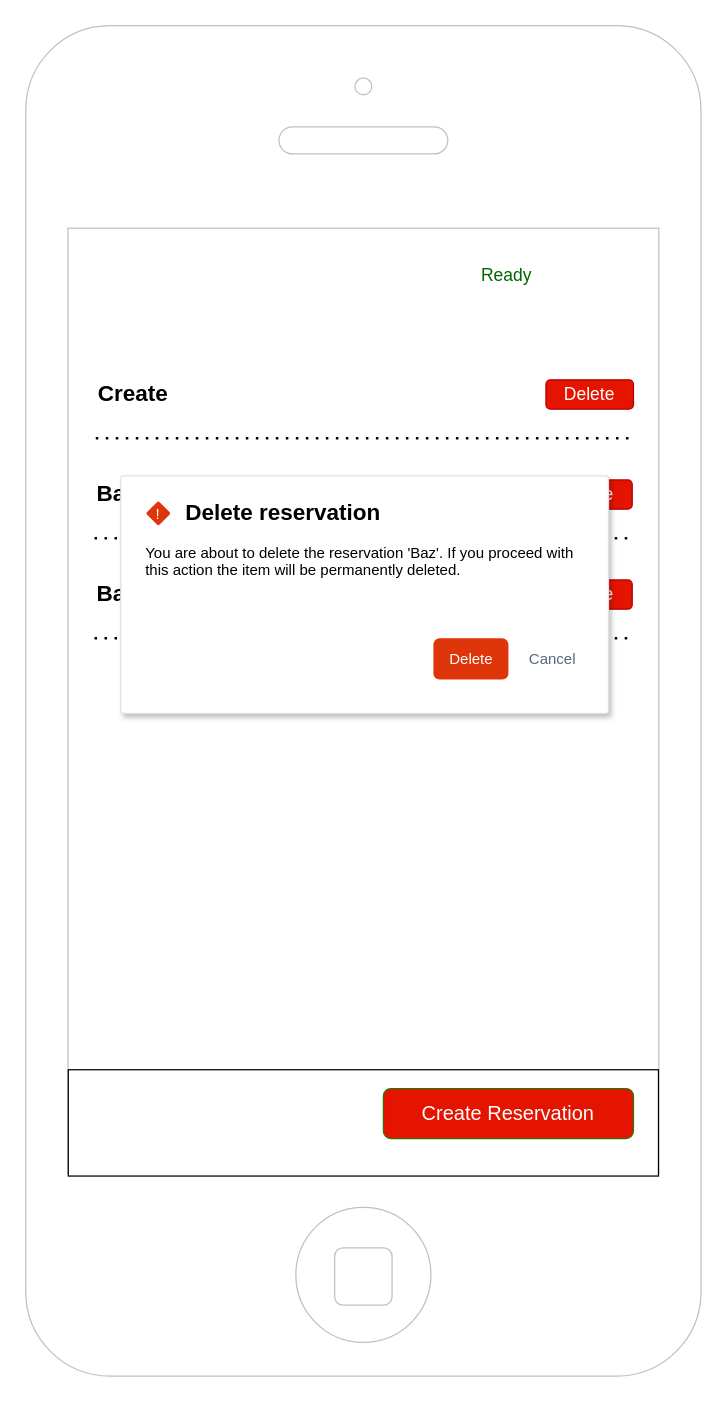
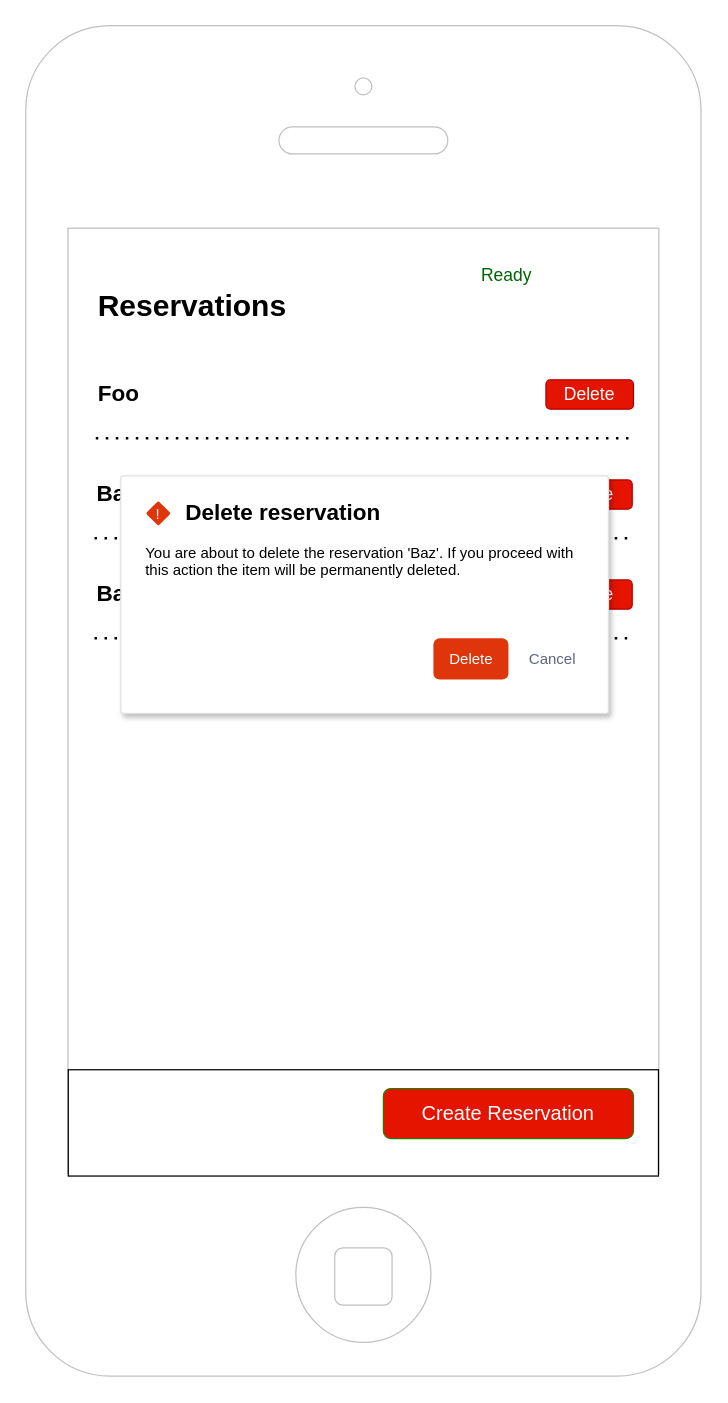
node "Reservations": added
node "Create": label "Create" -> "Foo"
